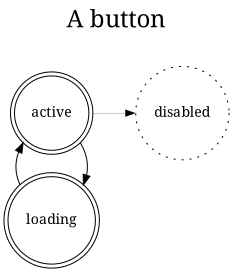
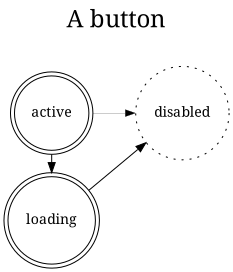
edge "loading" -> "active": now "loading" -> "disabled"
